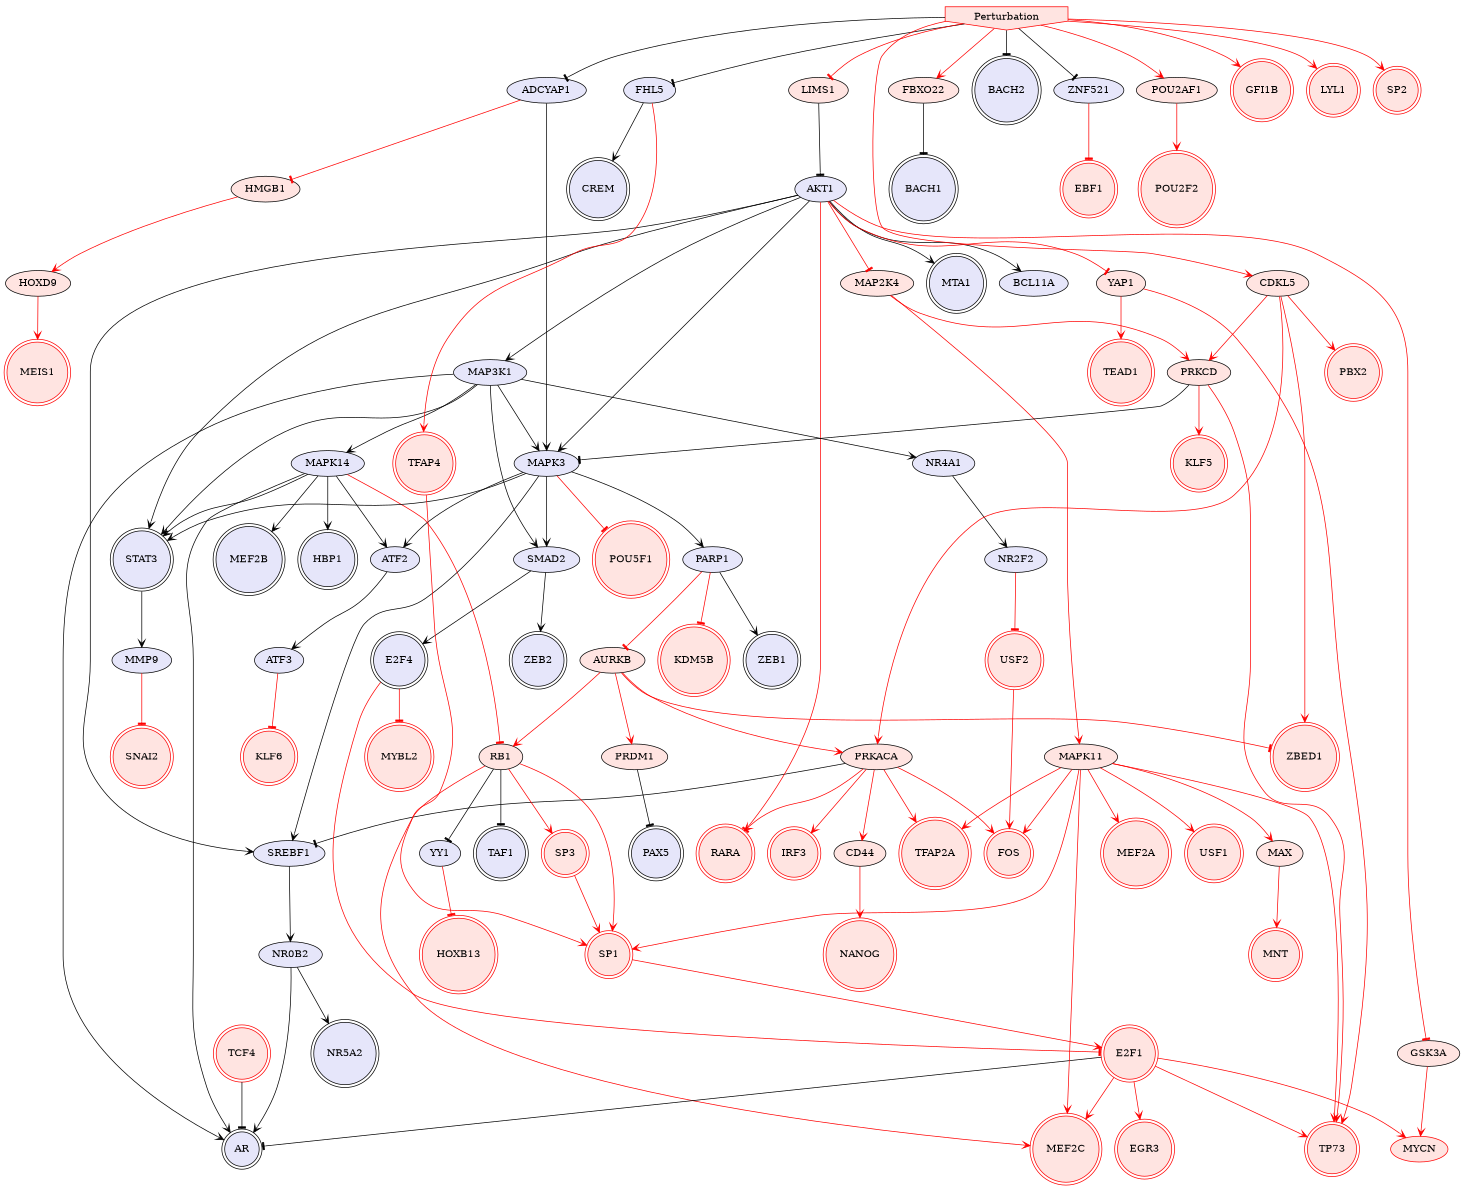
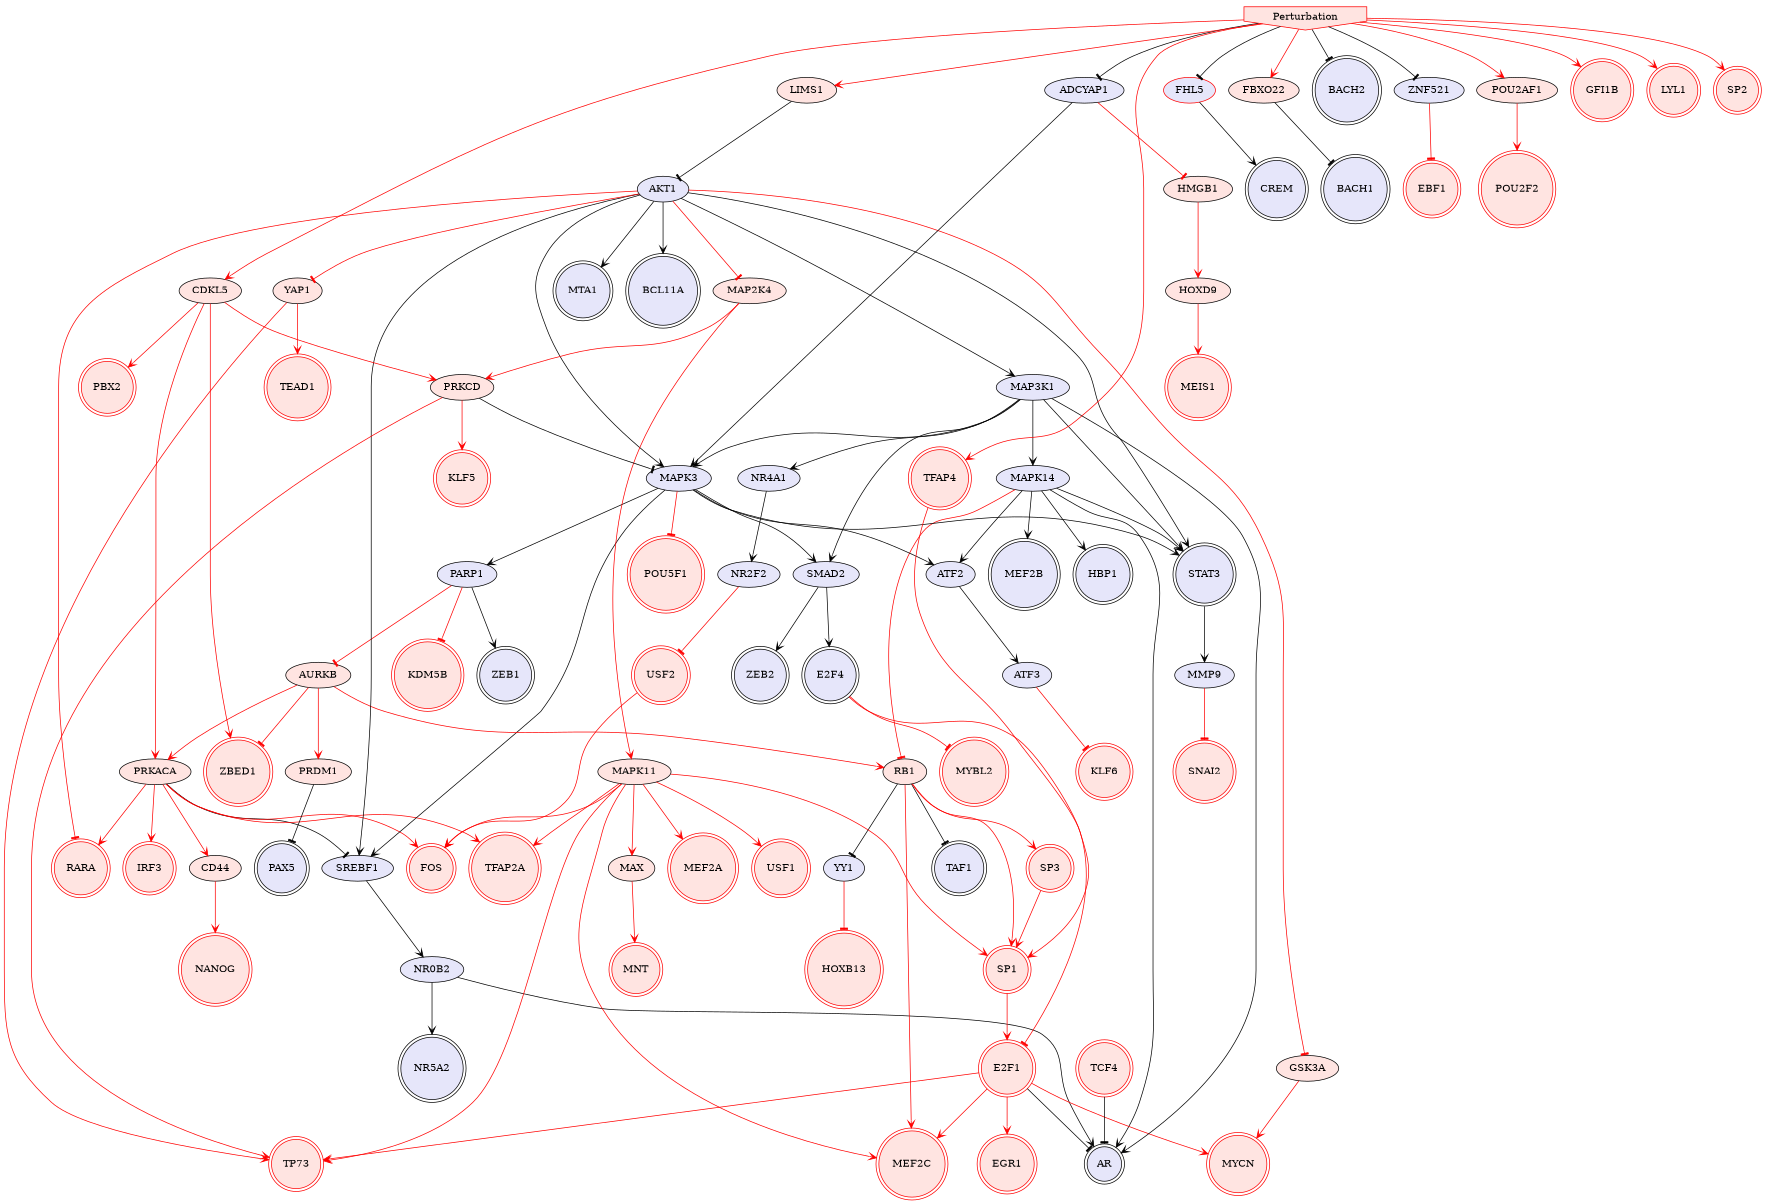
edge "Perturbation" -> "LIMS1": arrowhead tee -> vee
node "FHL5": color black -> red
edge "FHL5" -> "TFAP4": now "Perturbation" -> "TFAP4"
node "BCL11A": shape ellipse -> doublecircle
node "EGR3": label "EGR3" -> "EGR1"
node "MYCN": shape ellipse -> doublecircle
